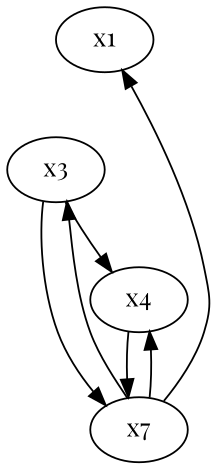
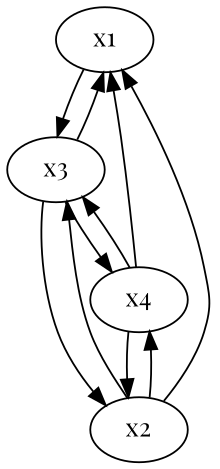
edge "x1" -> "x3": added
edge "x3" -> "x1": added
edge "x4" -> "x1": added
edge "x4" -> "x3": added
node "x7": label "x7" -> "x2"
